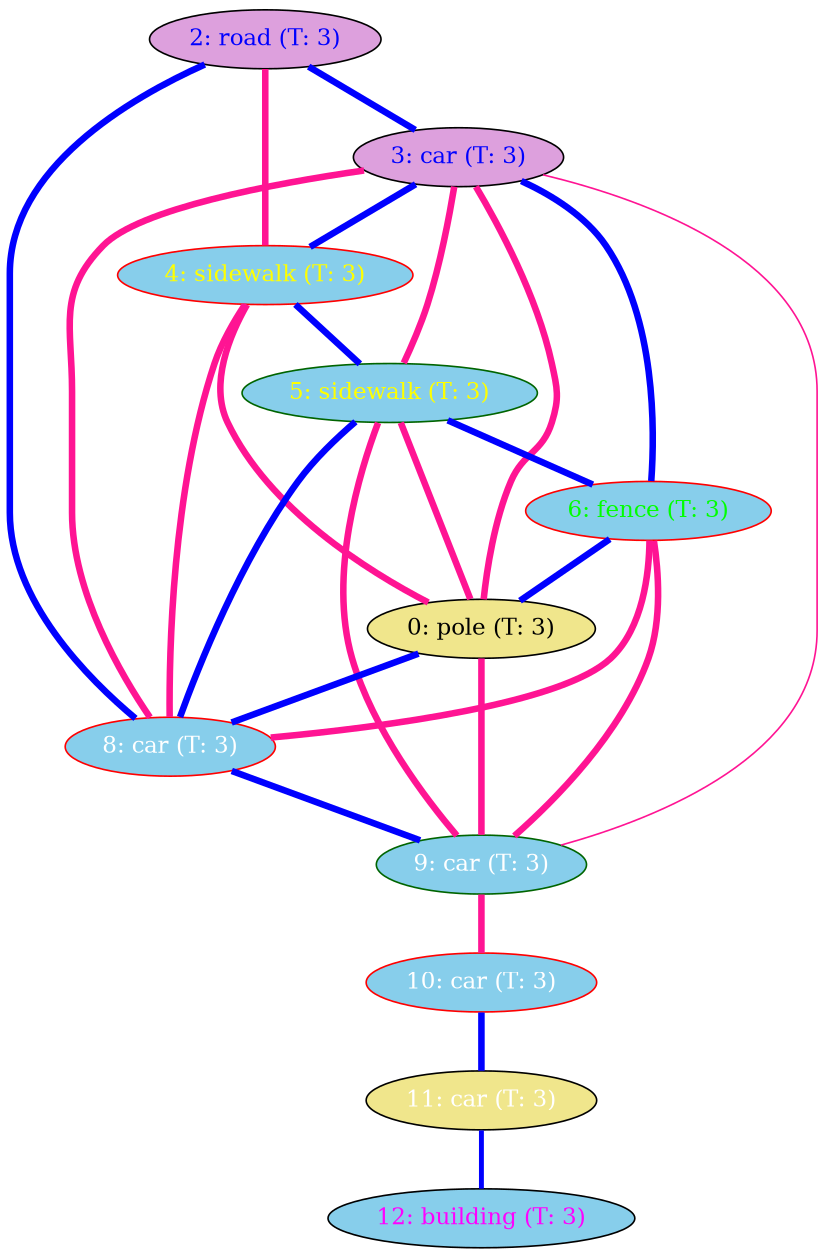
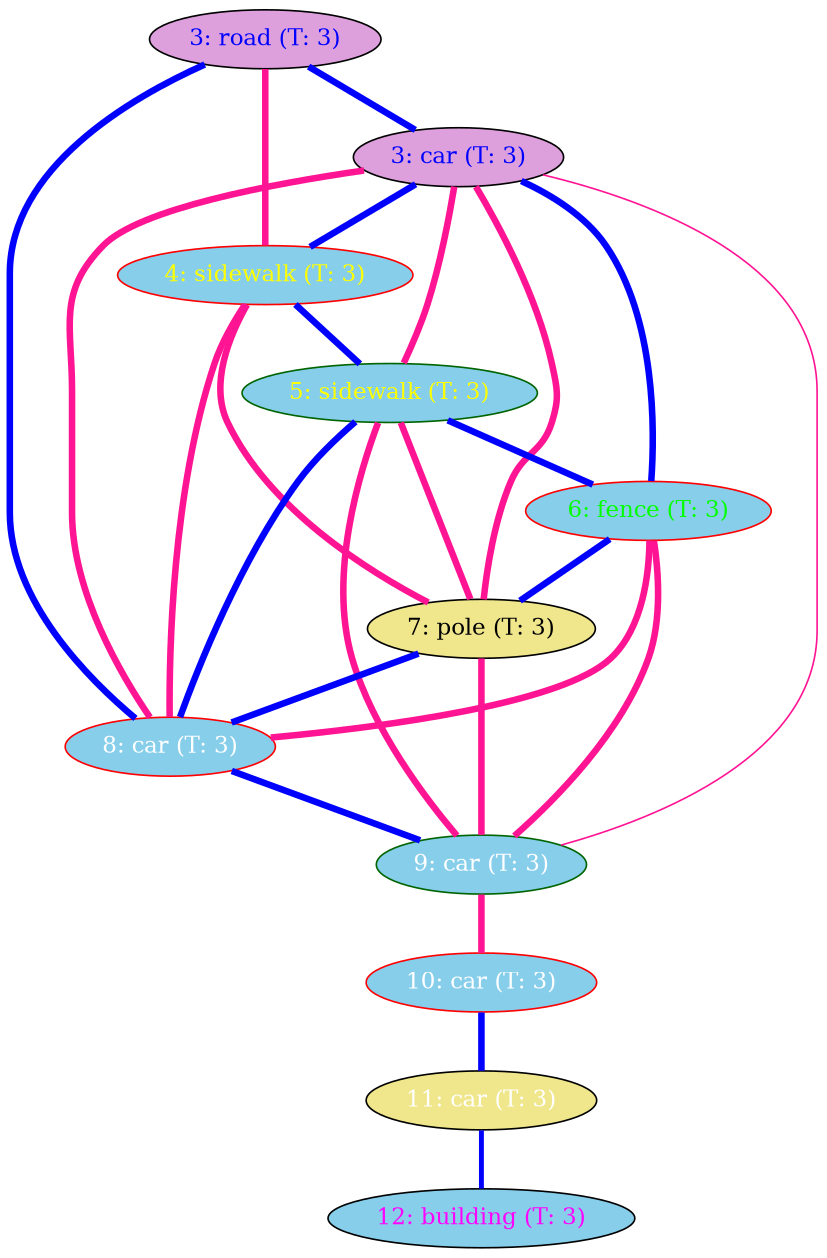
node "2: road (T: 3)": label "2: road (T: 3)" -> "3: road (T: 3)"
node "0: pole (T: 3)": label "0: pole (T: 3)" -> "7: pole (T: 3)"
